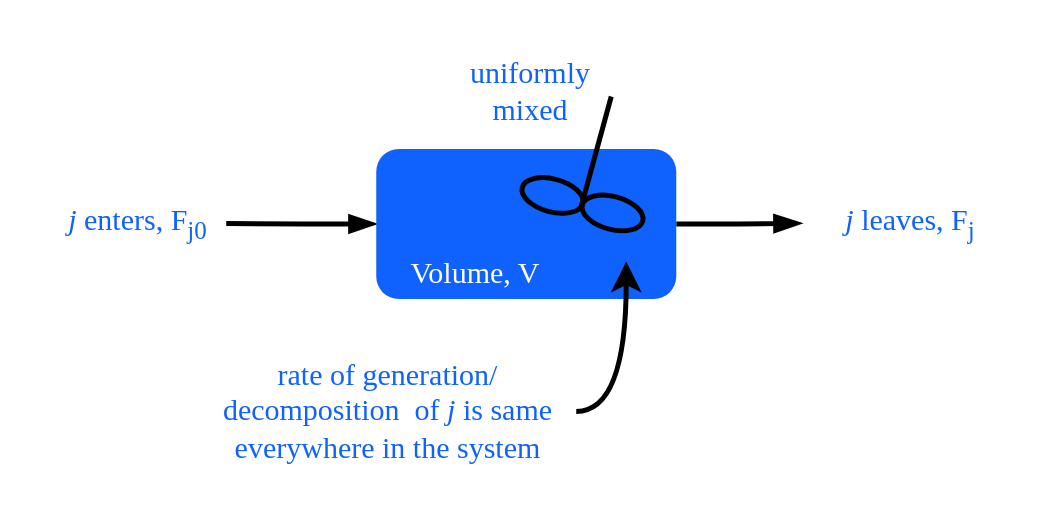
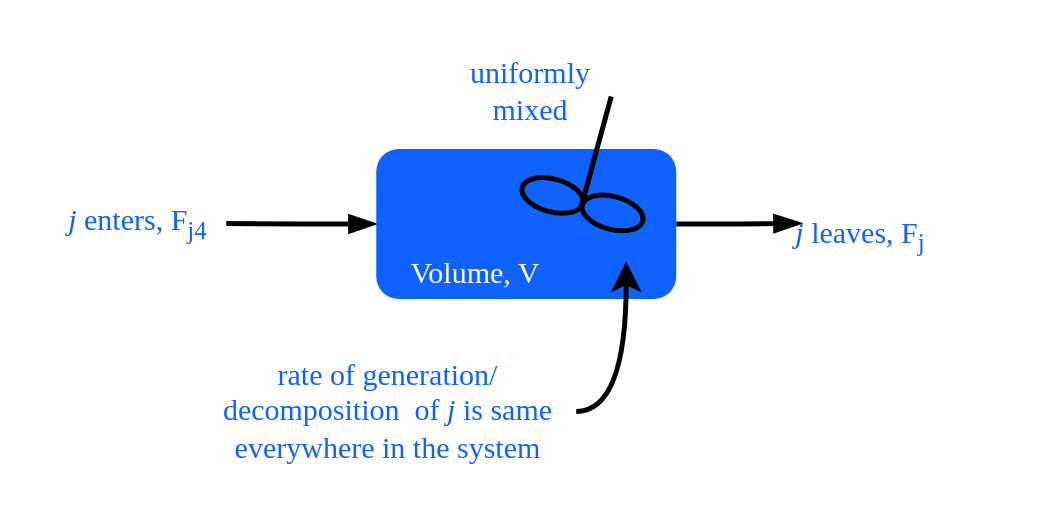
node "j enters, Fj0": label "j enters, Fj0" -> "j enters, Fj4"
node "j leaves, Fj": moved (910, 224) -> (860, 236)
